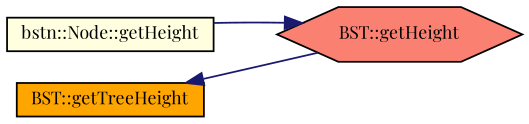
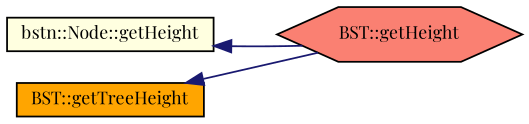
edge "bstn::Node::getHeight" -> "BST::getHeight": reversed
